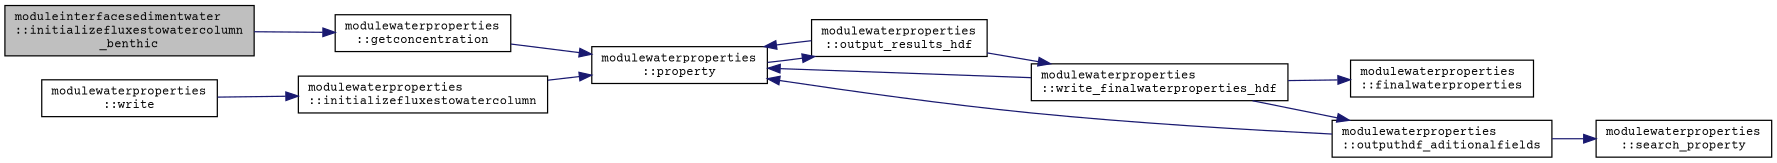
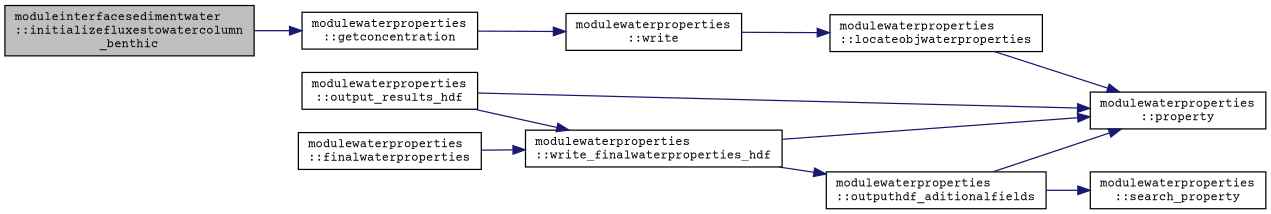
edge "modulewaterproperties ::getconcentration" -> "modulewaterproperties ::property": now "modulewaterproperties ::getconcentration" -> "modulewaterproperties ::write"
edge "modulewaterproperties ::property" -> "modulewaterproperties ::output_results_hdf": removed
edge "modulewaterproperties ::write_finalwaterproperties_hdf" -> "modulewaterproperties ::finalwaterproperties": reversed
node "modulewaterproperties ::initializefluxestowatercolumn": label "modulewaterproperties ::initializefluxestowatercolumn" -> "modulewaterproperties ::locateobjwaterproperties"
